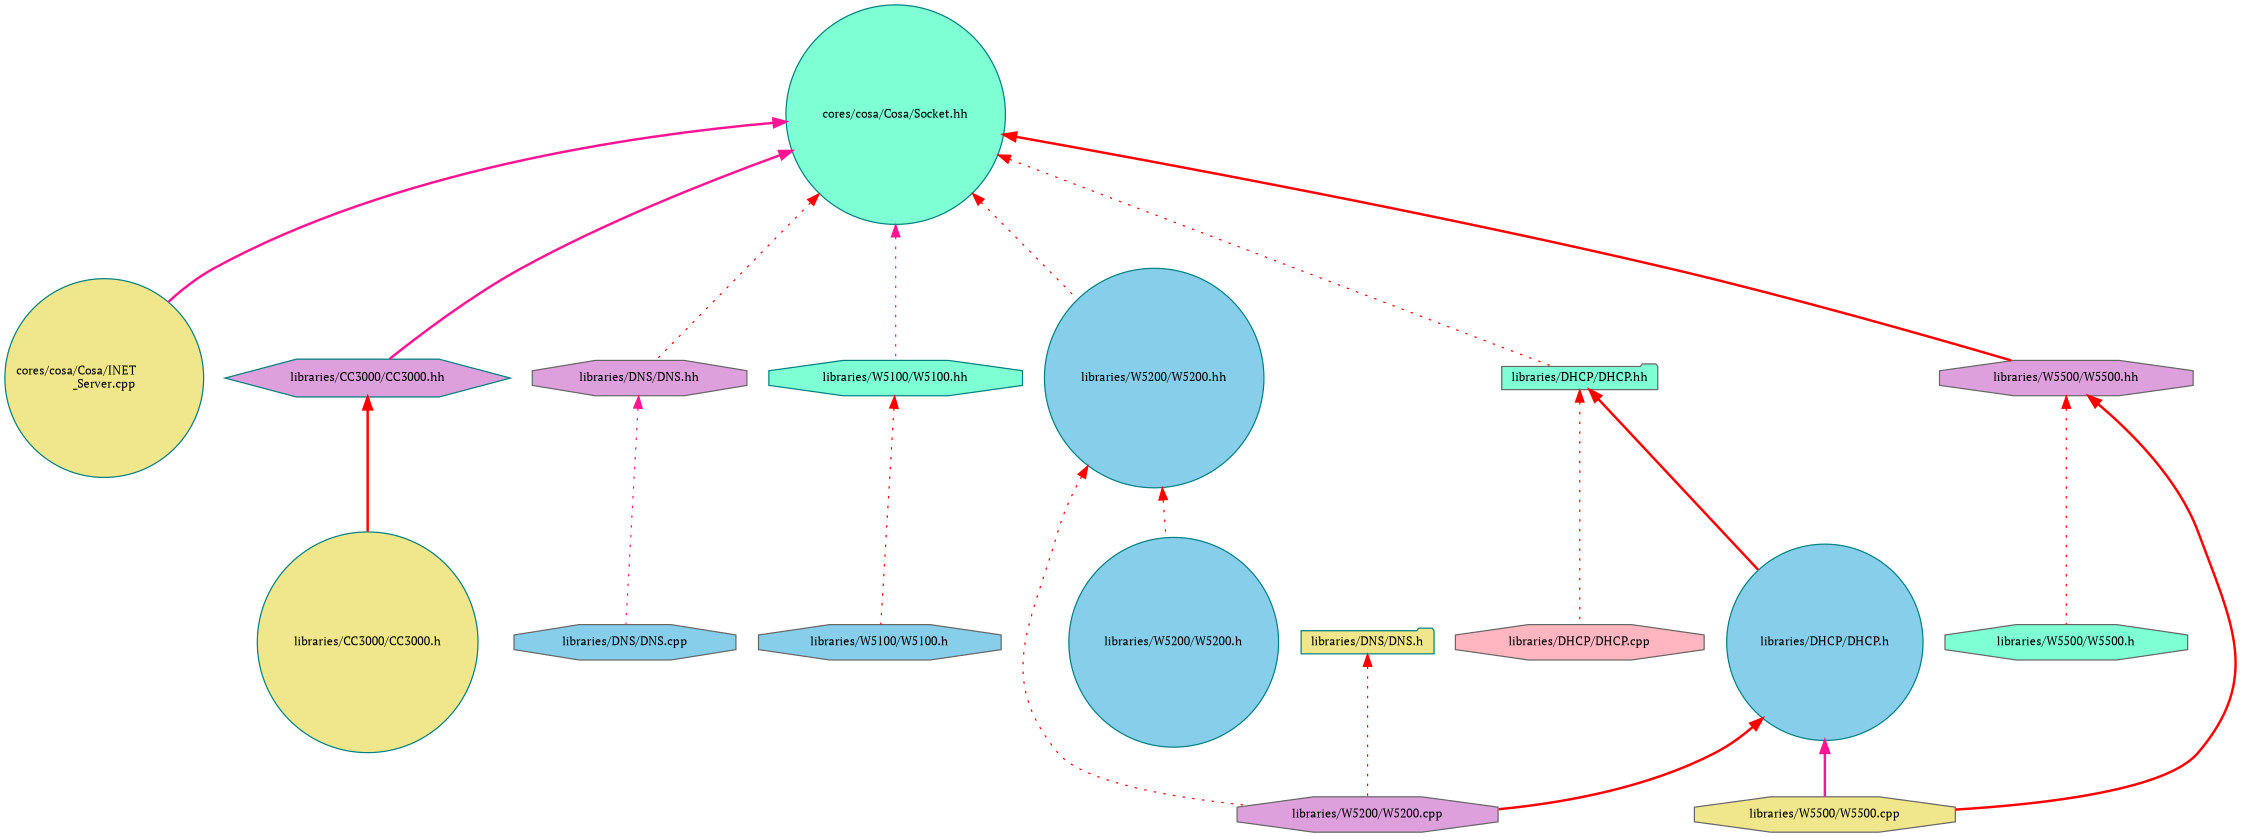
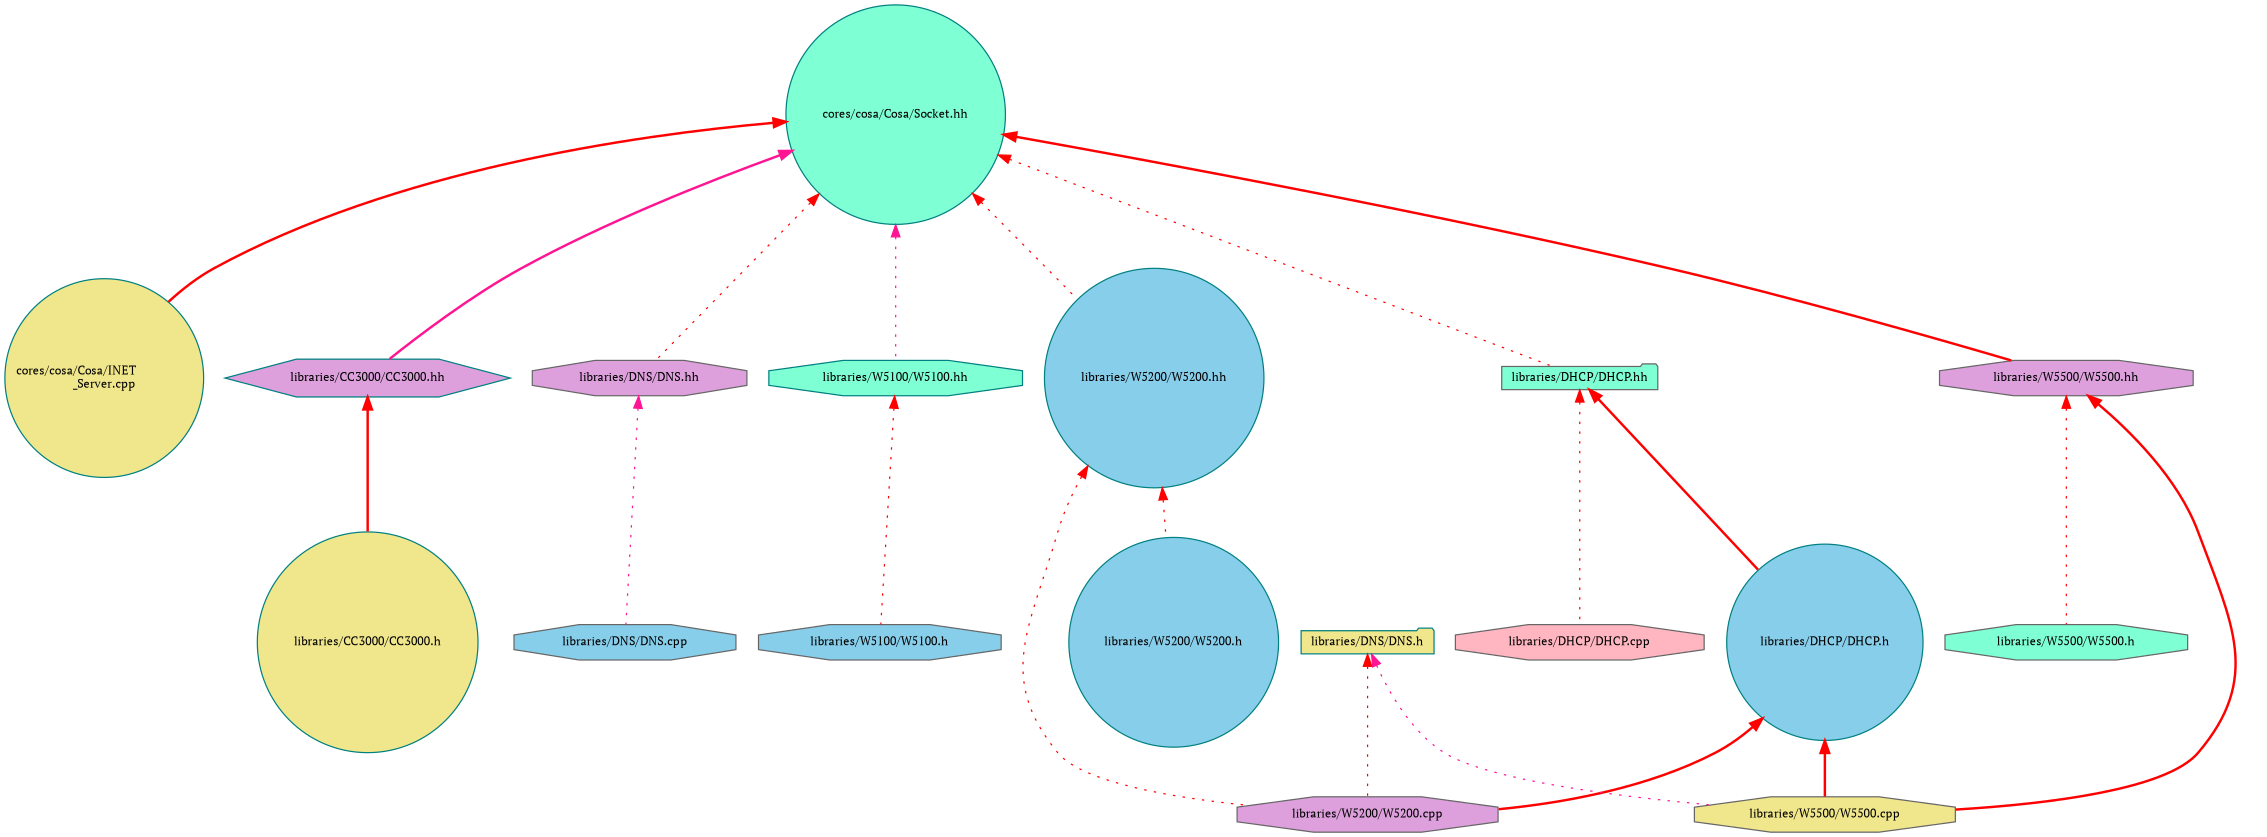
edge "cores/cosa/Cosa/INET _Server.cpp" -> "cores/cosa/Cosa/Socket.hh": color deeppink -> red
edge "libraries/W5500/W5500.cpp" -> "libraries/DHCP/DHCP.h": color deeppink -> red
edge "libraries/W5500/W5500.cpp" -> "libraries/DNS/DNS.h": added
